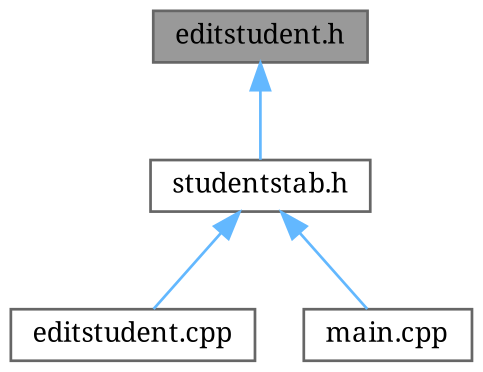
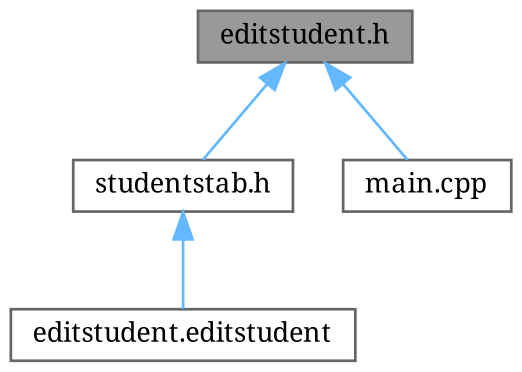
edge "main.cpp" -> "studentstab.h": now "main.cpp" -> "editstudent.h"
node "editstudent.cpp": label "editstudent.cpp" -> "editstudent.editstudent"
